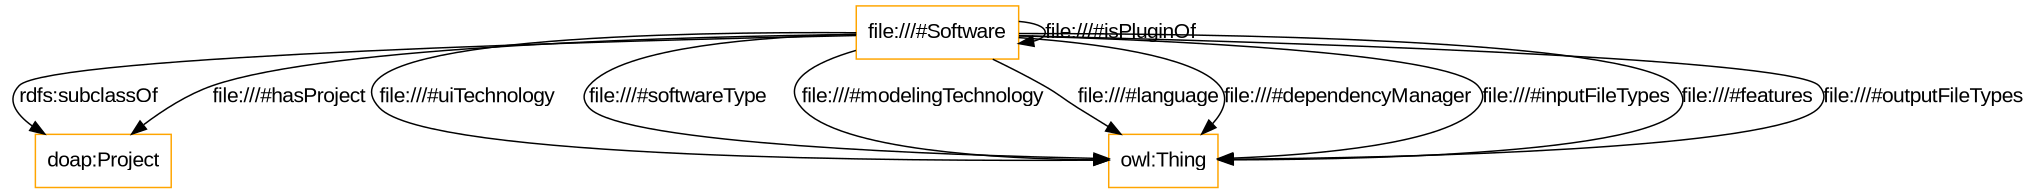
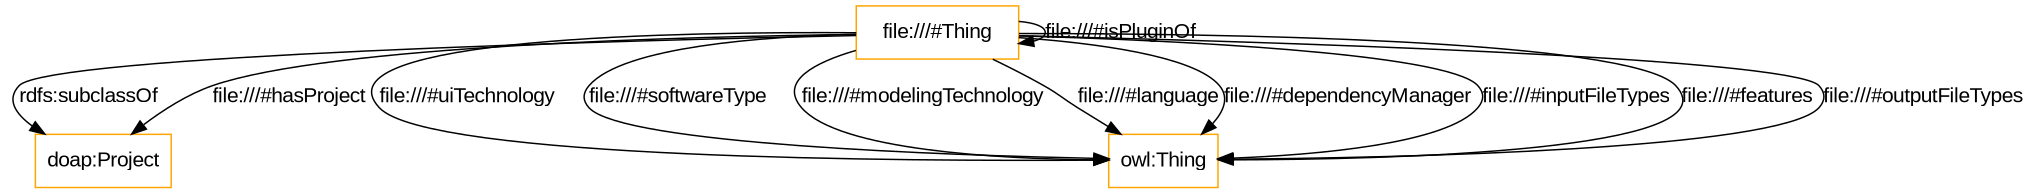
node "file:///#Software": label "file:///#Software" -> "file:///#Thing"
